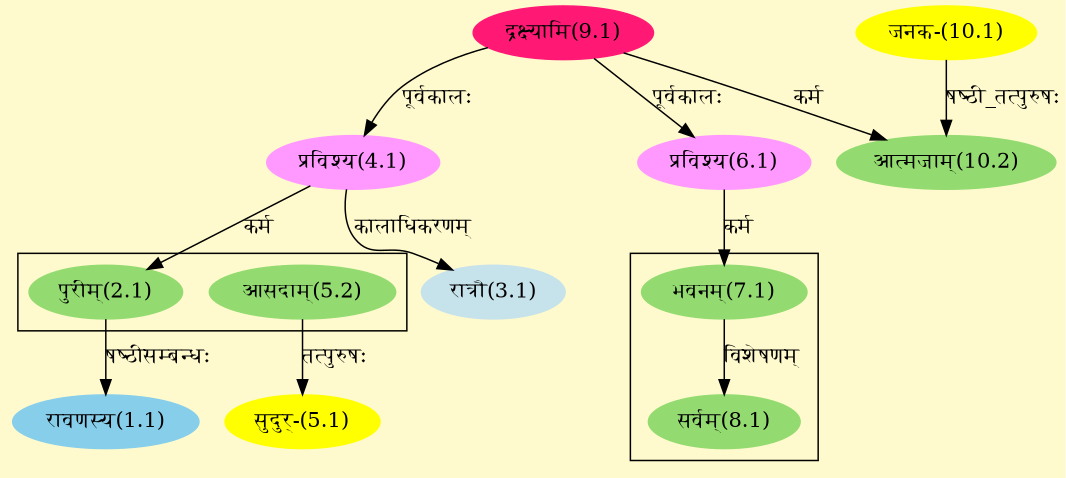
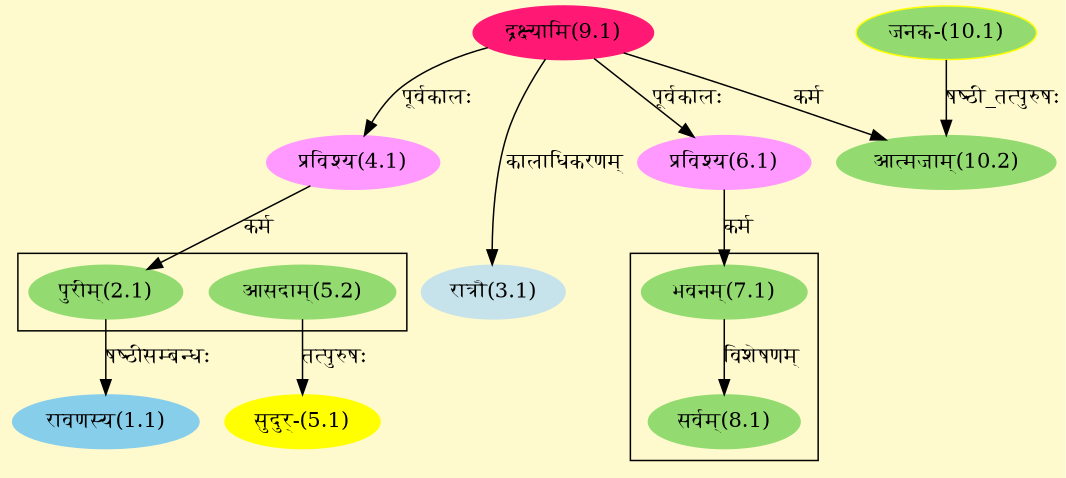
node "जनक-(10.1)": fillcolor #ffff00 -> #93db70
edge "प्रविश्य(4.1)" -> "रात्रौ(3.1)": now "द्रक्ष्यामि(9.1)" -> "रात्रौ(3.1)"
